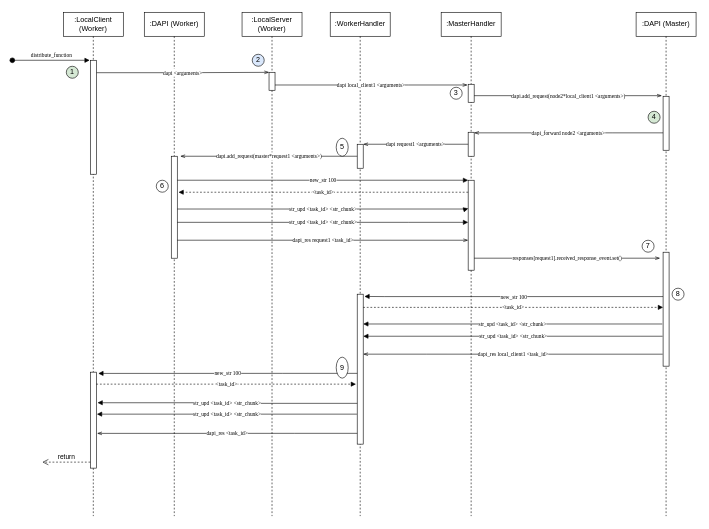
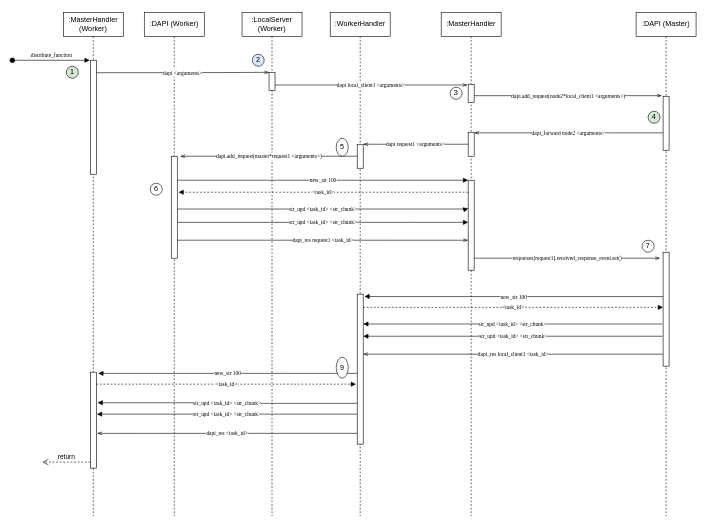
node ":LocalClient (Worker)": label ":LocalClient (Worker)" -> ":MasterHandler (Worker)"
node "6": moved (162, 186) -> (156, 189)
node "8": removed
